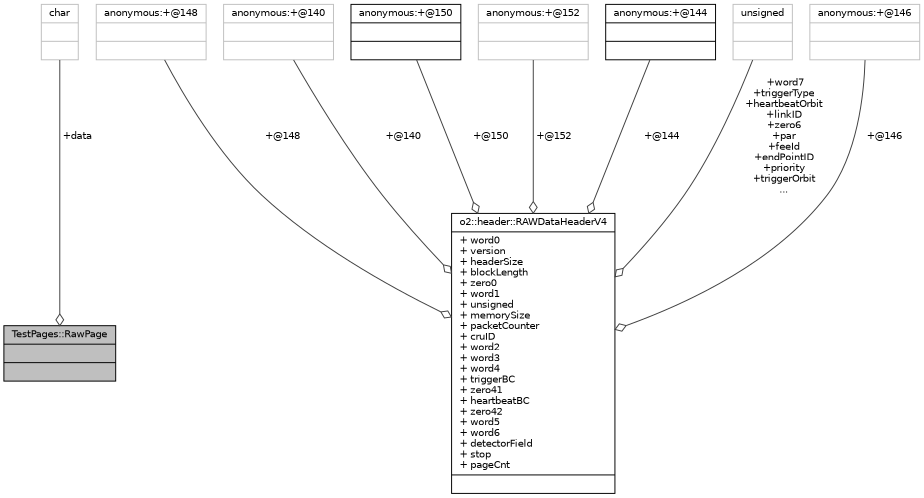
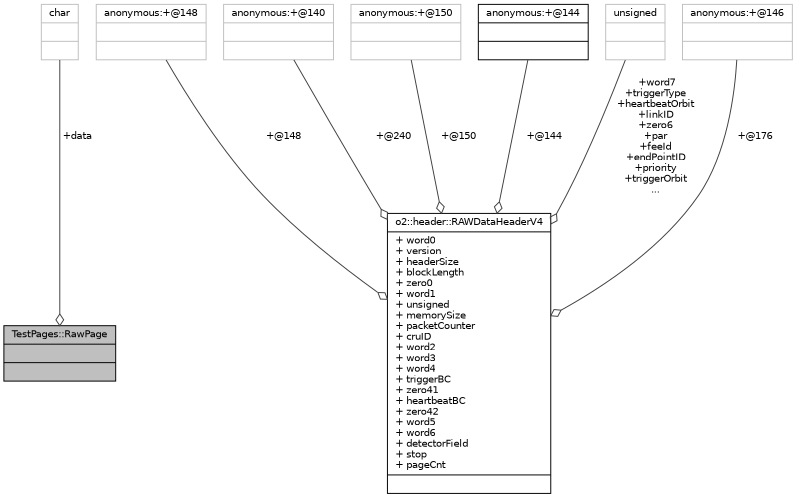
node "anonymous:+@150": color black -> grey75
node "anonymous:+@152": removed
edge "anonymous:+@140" -> "o2::header::RAWDataHeaderV4": label " +@140" -> " +@240"
edge "anonymous:+@146" -> "o2::header::RAWDataHeaderV4": label " +@146" -> " +@176"
